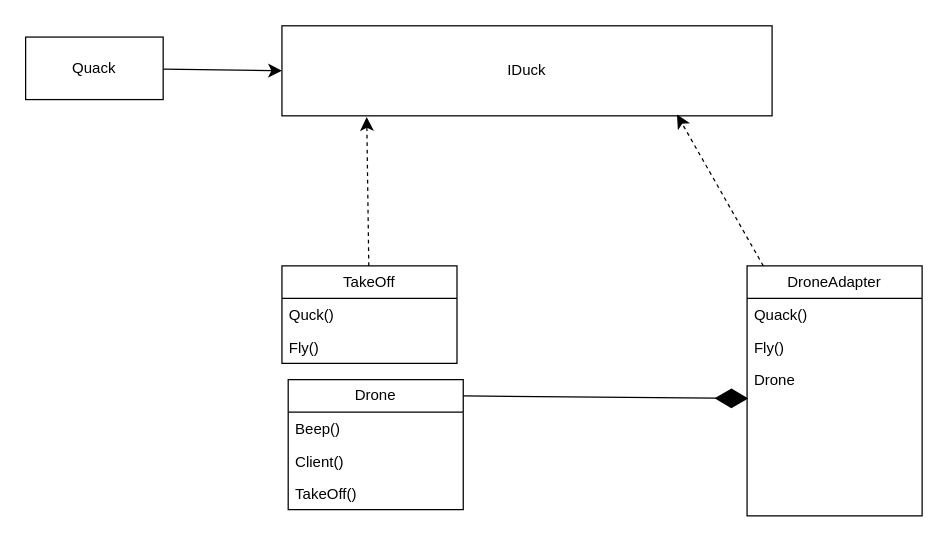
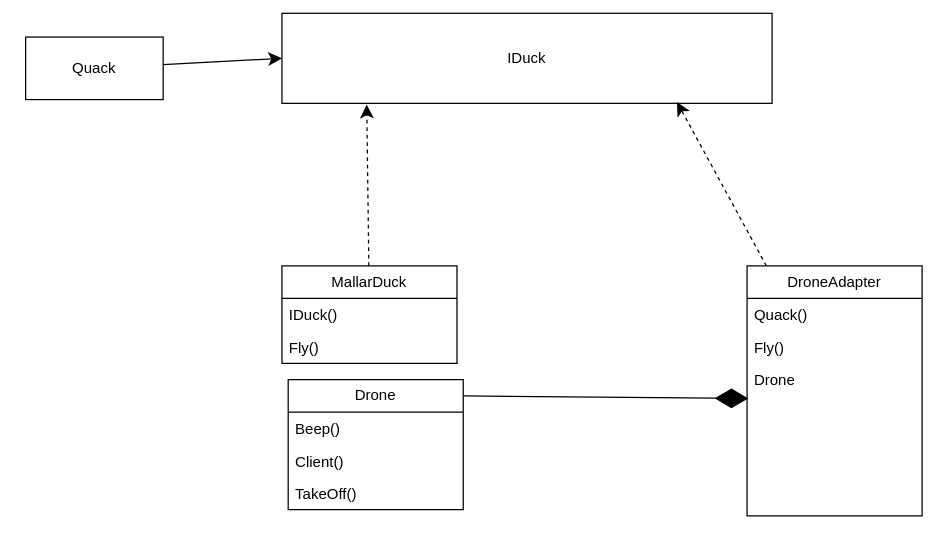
node "IDuck": moved (527, 71) -> (527, 58)
node "TakeOff": label "TakeOff" -> "MallarDuck"
node "Quck()": label "Quck()" -> "IDuck()"
